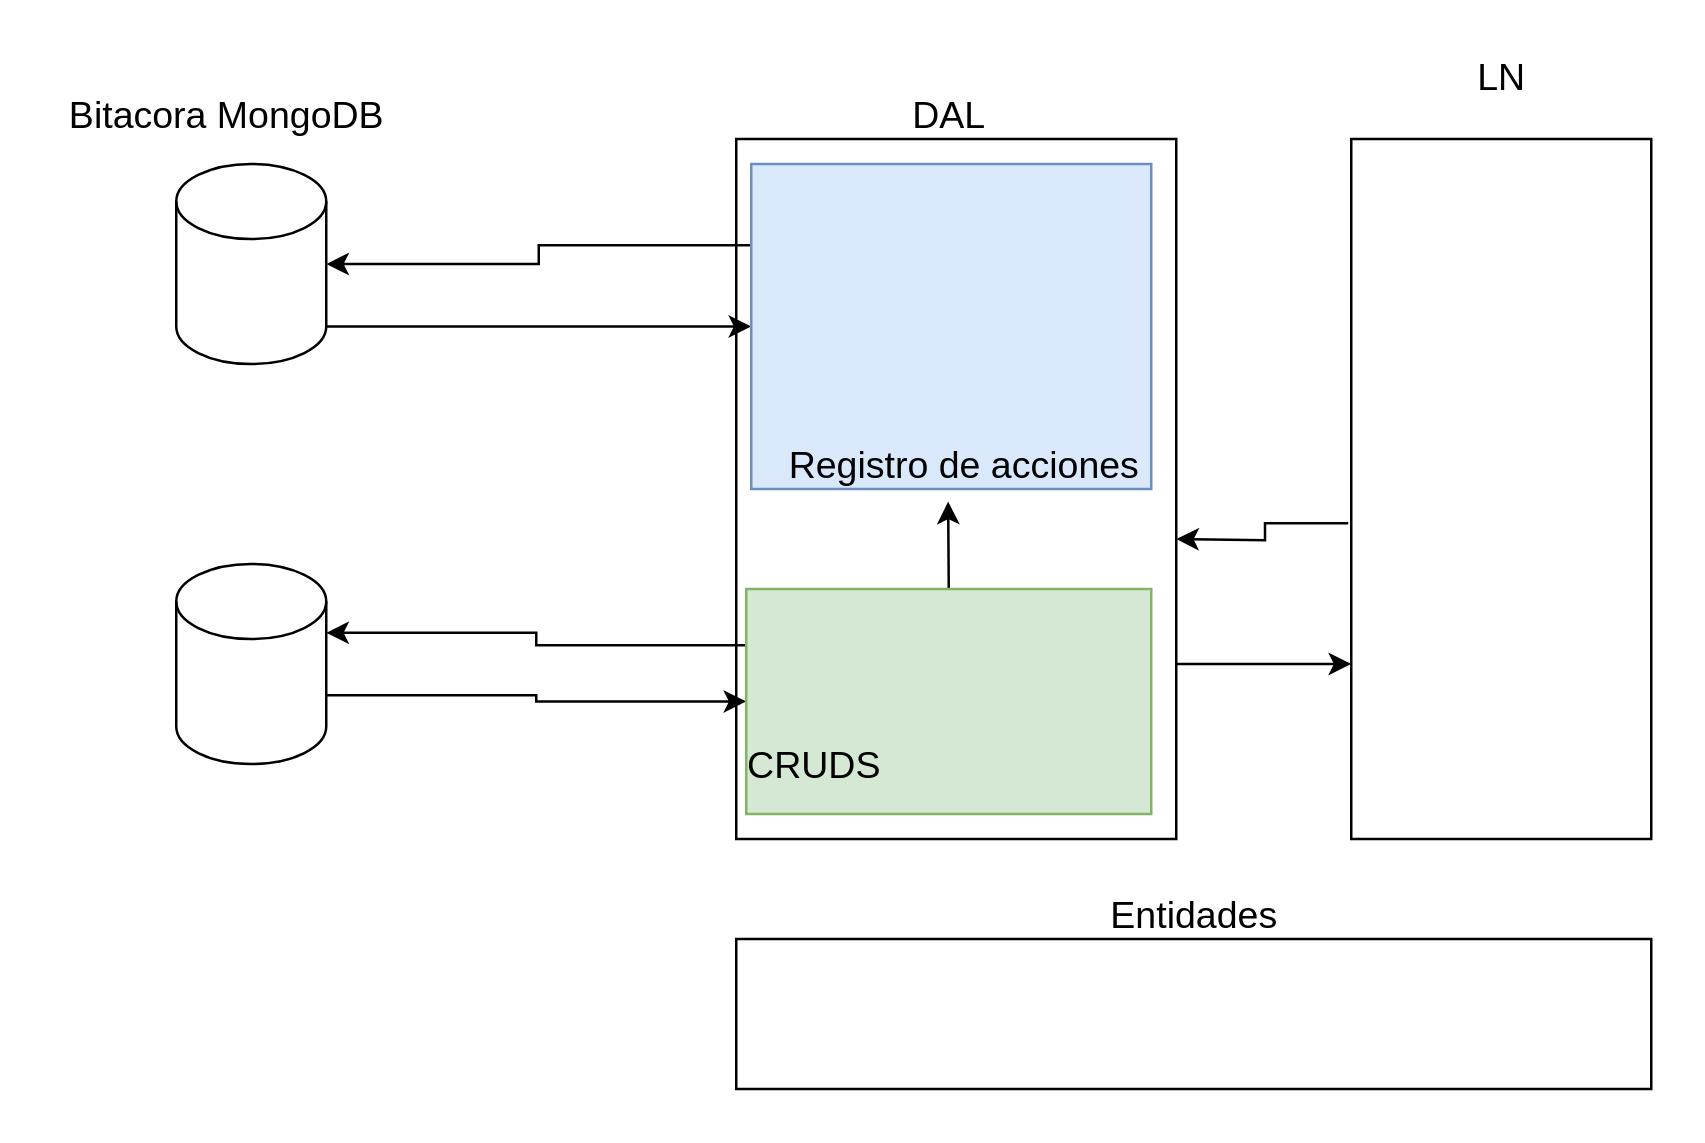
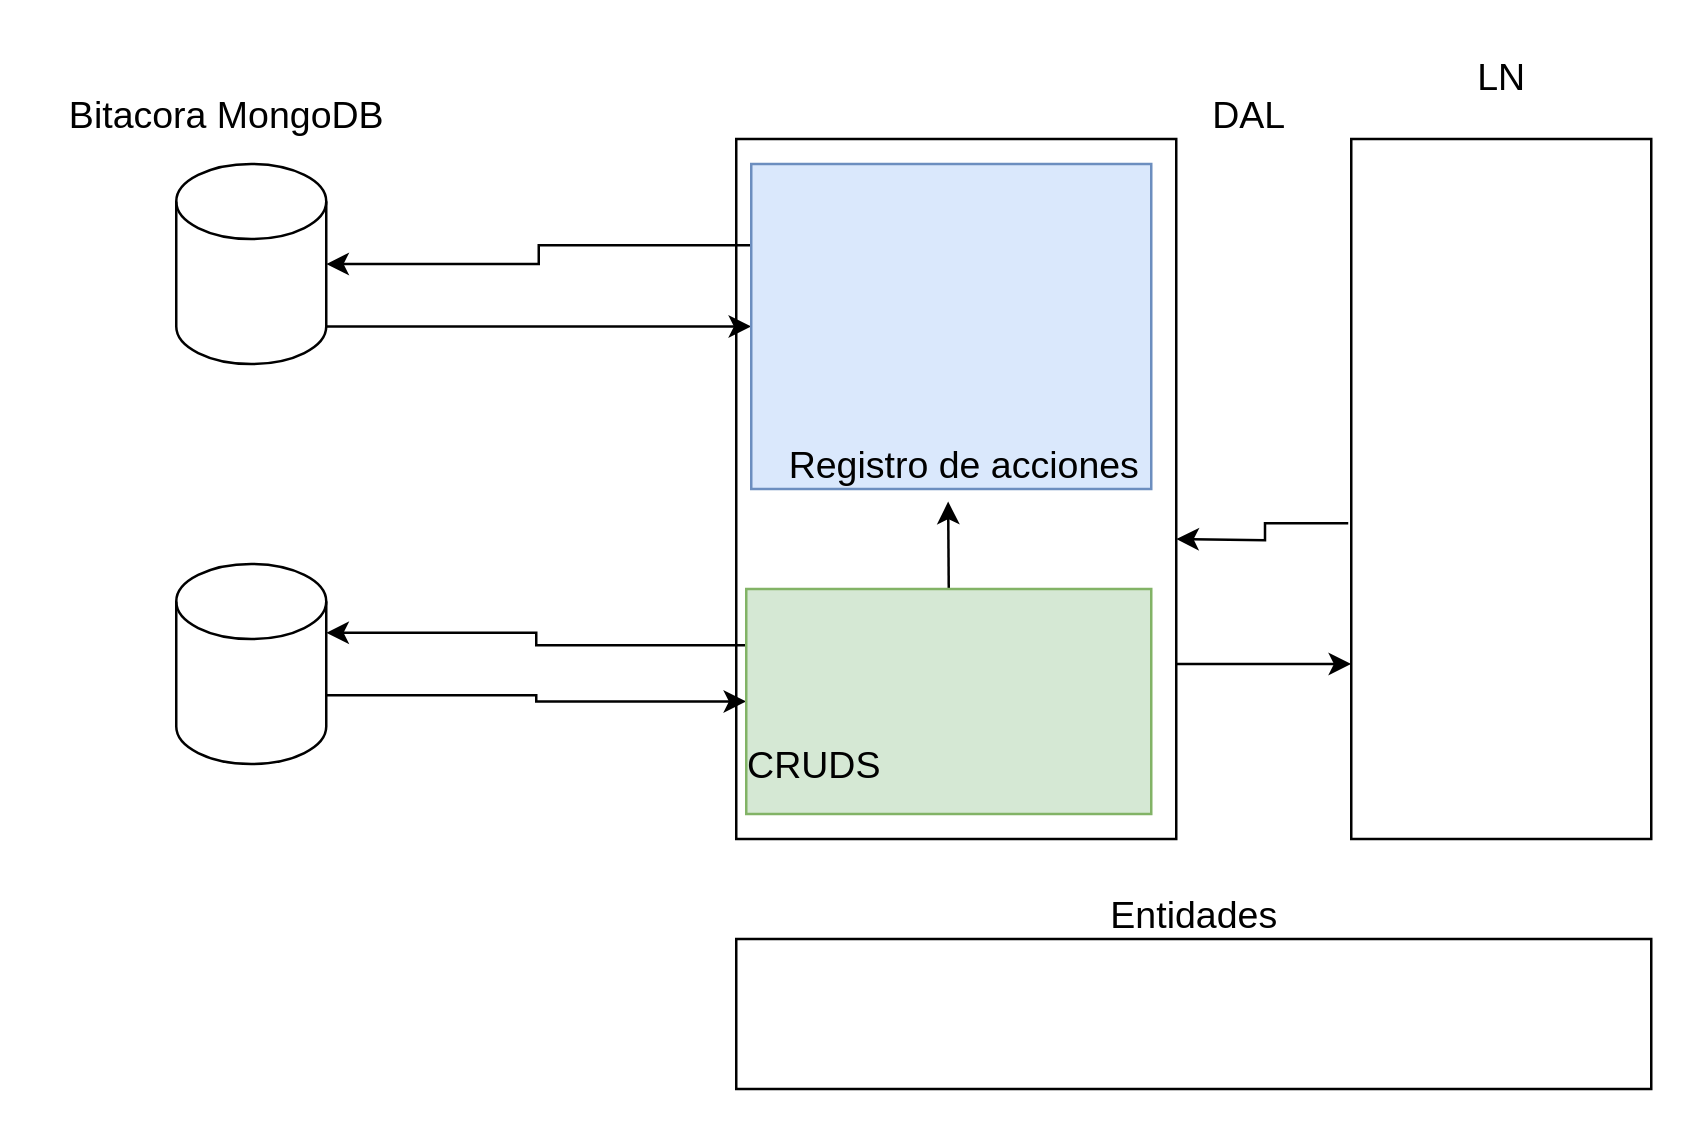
node "DAL": moved (949, 114) -> (1249, 114)
